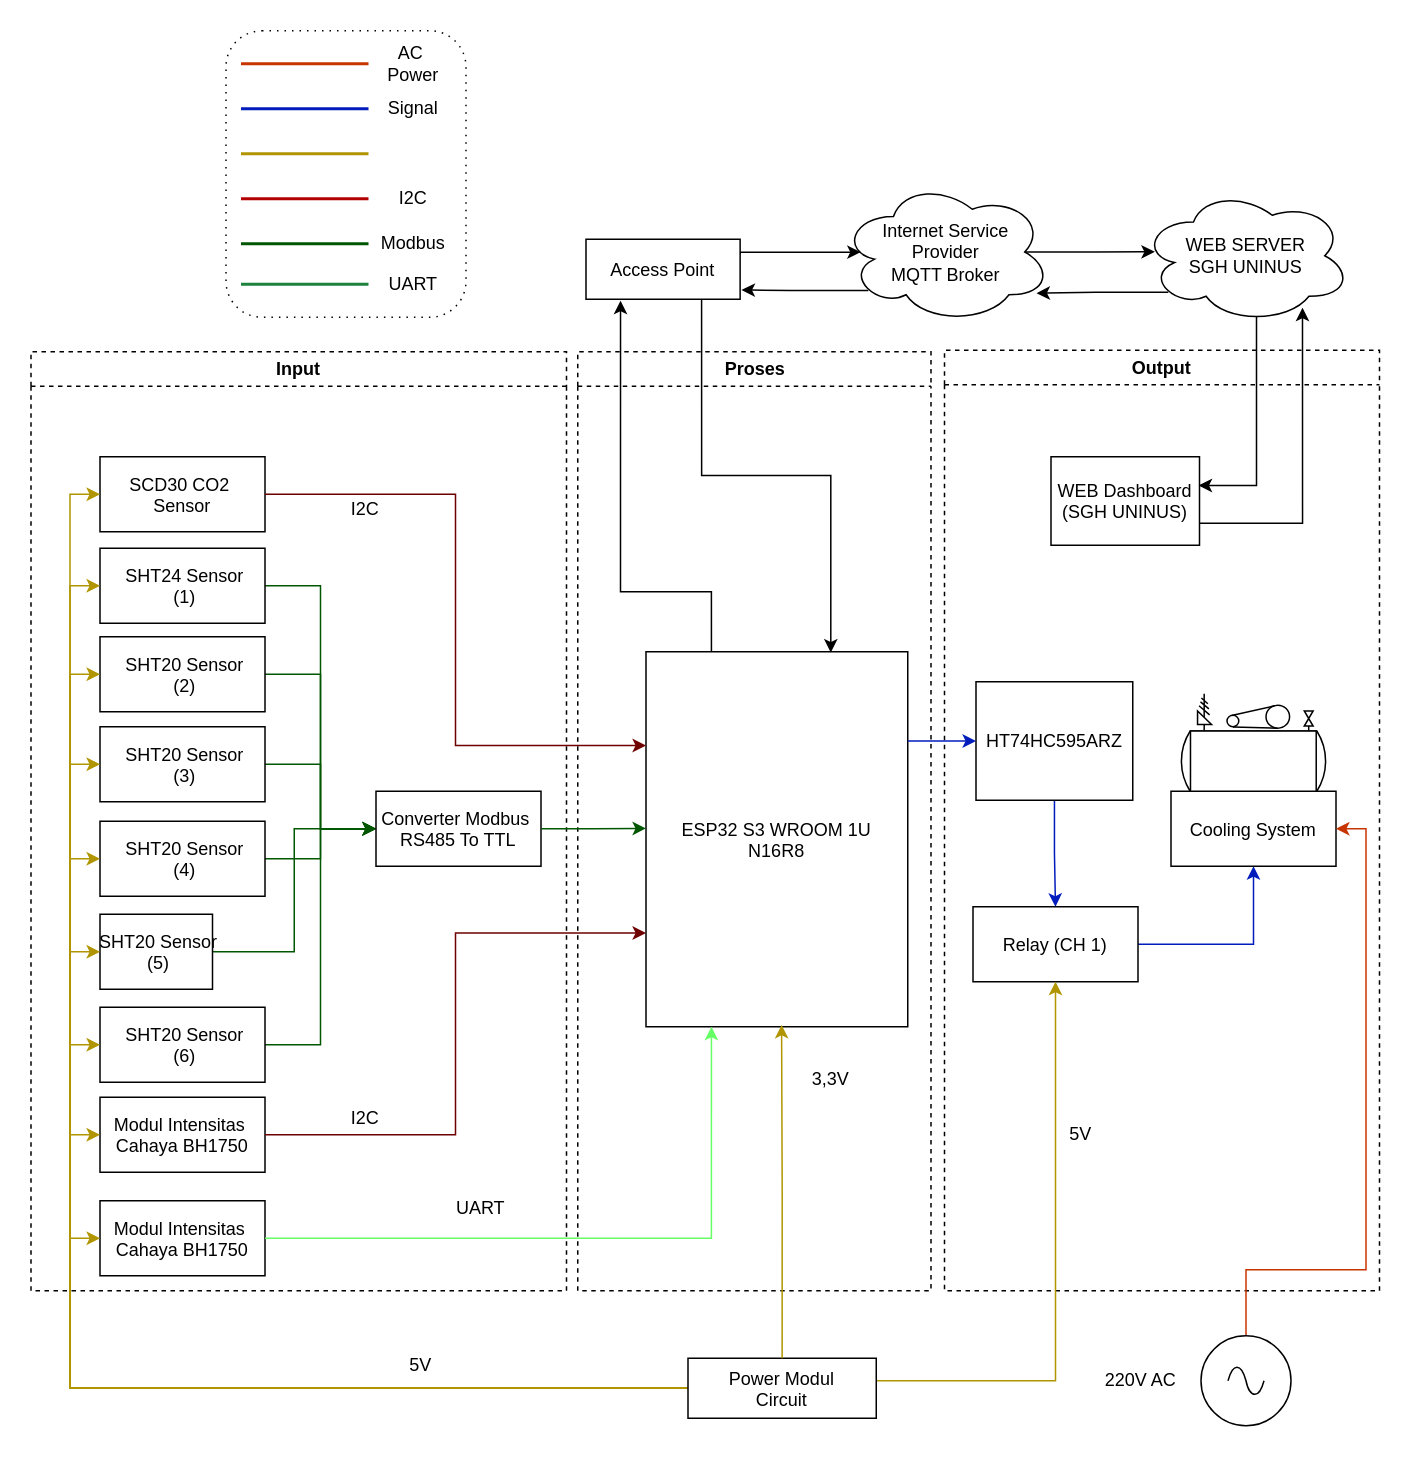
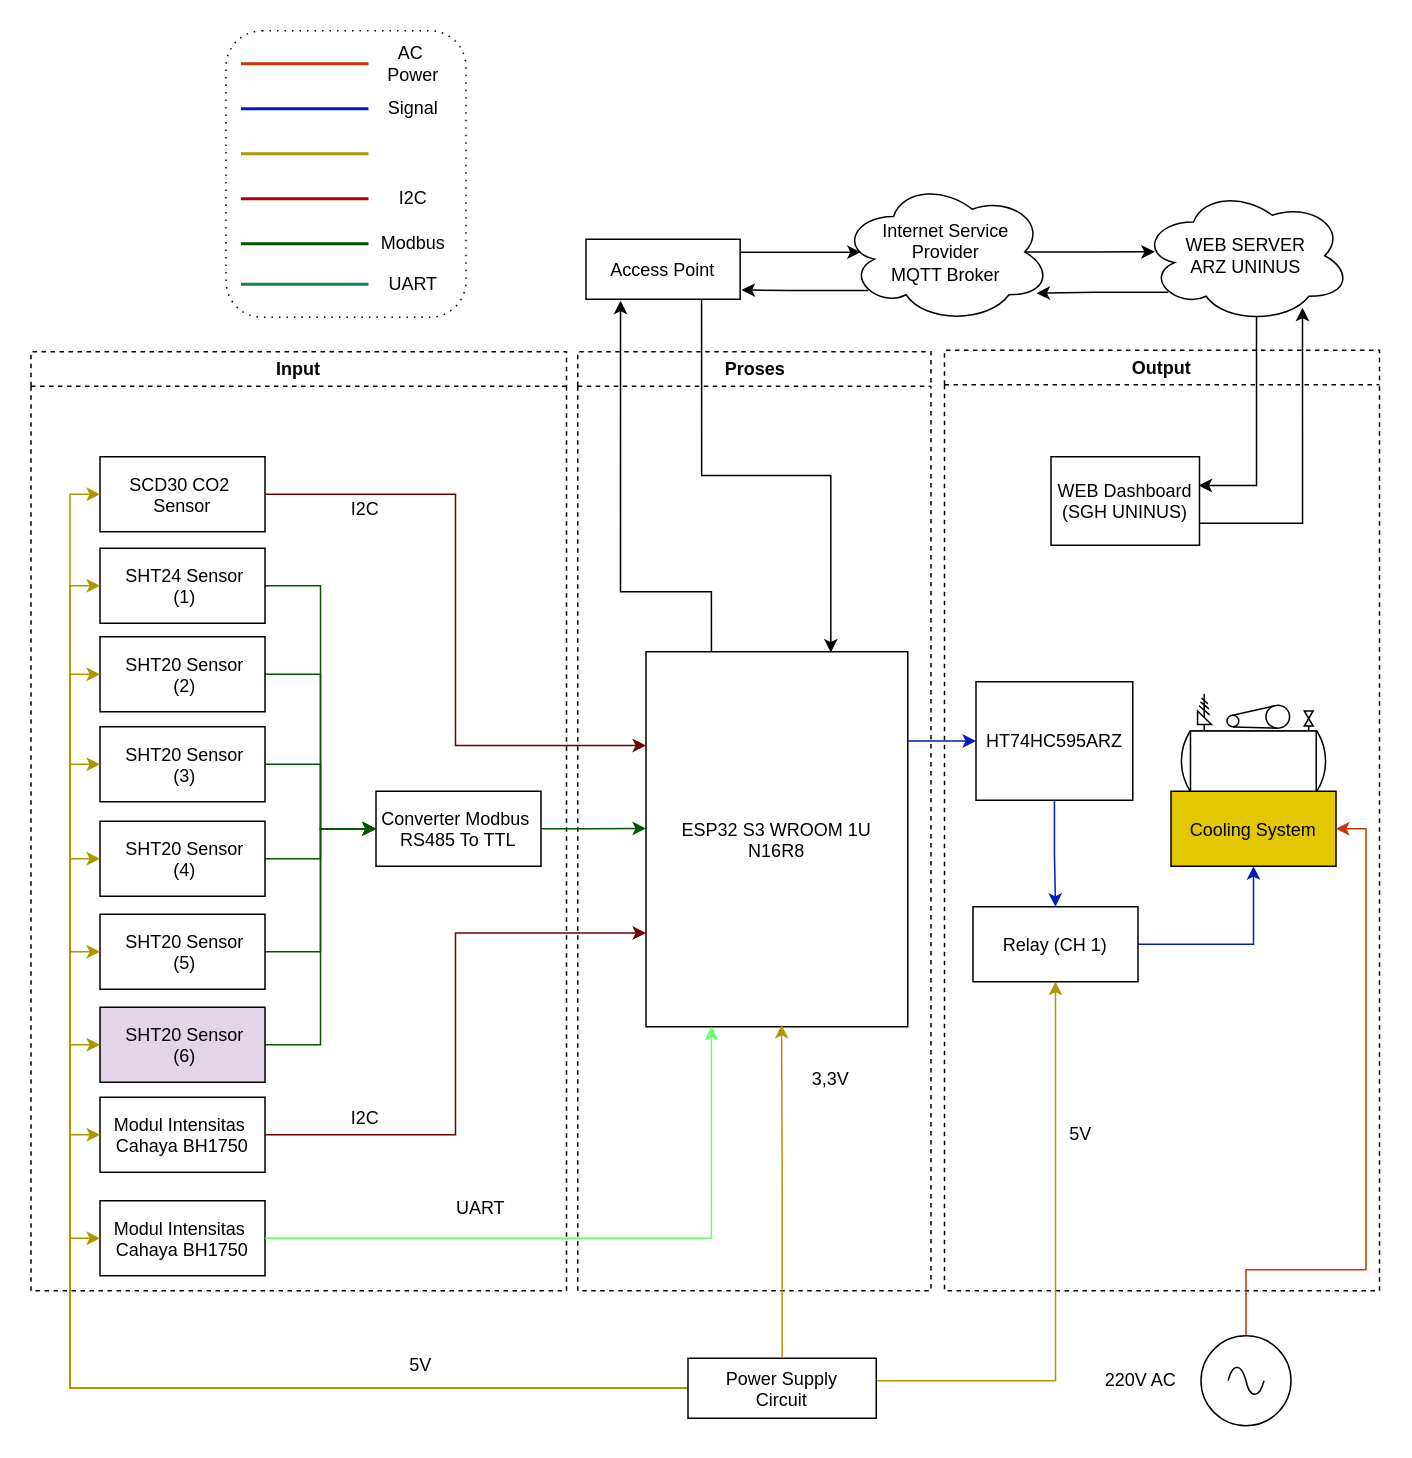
node "WEB SERVER SGH UNINUS": label "WEB SERVER SGH UNINUS" -> "WEB SERVER ARZ UNINUS"
node "Cooling System": fillcolor #ffffff -> #e3c800
node "SHT20 Sensor (5)": size 113x75 -> 165x75
node "SHT20 Sensor (6)": fillcolor #ffffff -> #e1d5e7
node "Power Modul Circuit": label "Power Modul Circuit" -> "Power Supply Circuit"
